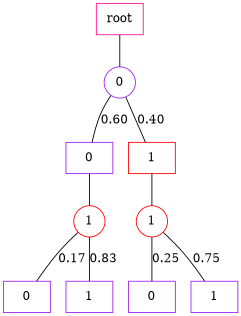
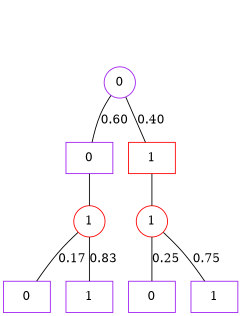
node "root": removed
